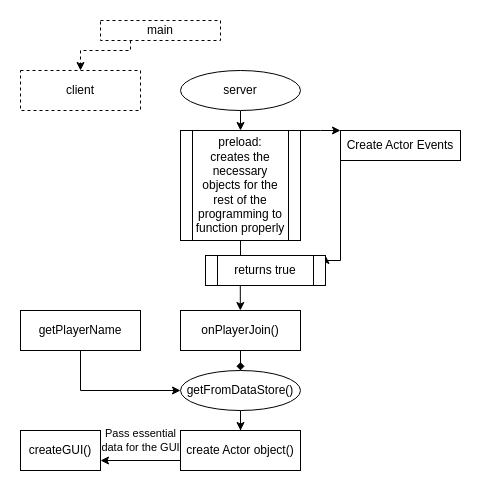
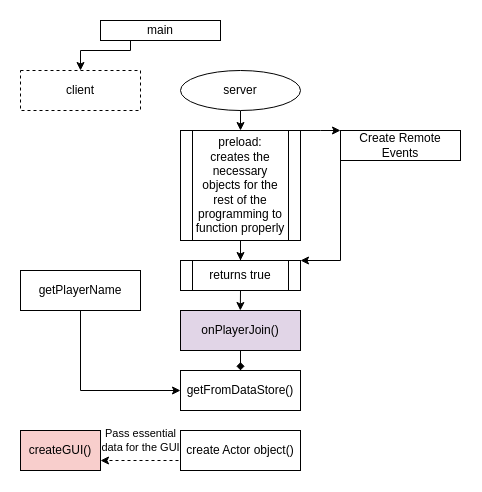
node "main": style dashed -> solid
edge "main" -> "client": style dashed -> solid
node "Create Actor Events": label "Create Actor Events" -> "Create Remote Events"
node "returns true": moved (266, 271) -> (241, 276)
node "getPlayerName": moved (81, 331) -> (81, 291)
node "onPlayerJoin()": fillcolor #ffffff -> #e1d5e7
node "getFromDataStore()": shape ellipse -> rectangle
edge "getFromDataStore()" -> "create Actor object()": removed
node "createGUI()": fillcolor #ffffff -> #f8cecc
edge "create Actor object()" -> "createGUI()": style solid -> dashed
